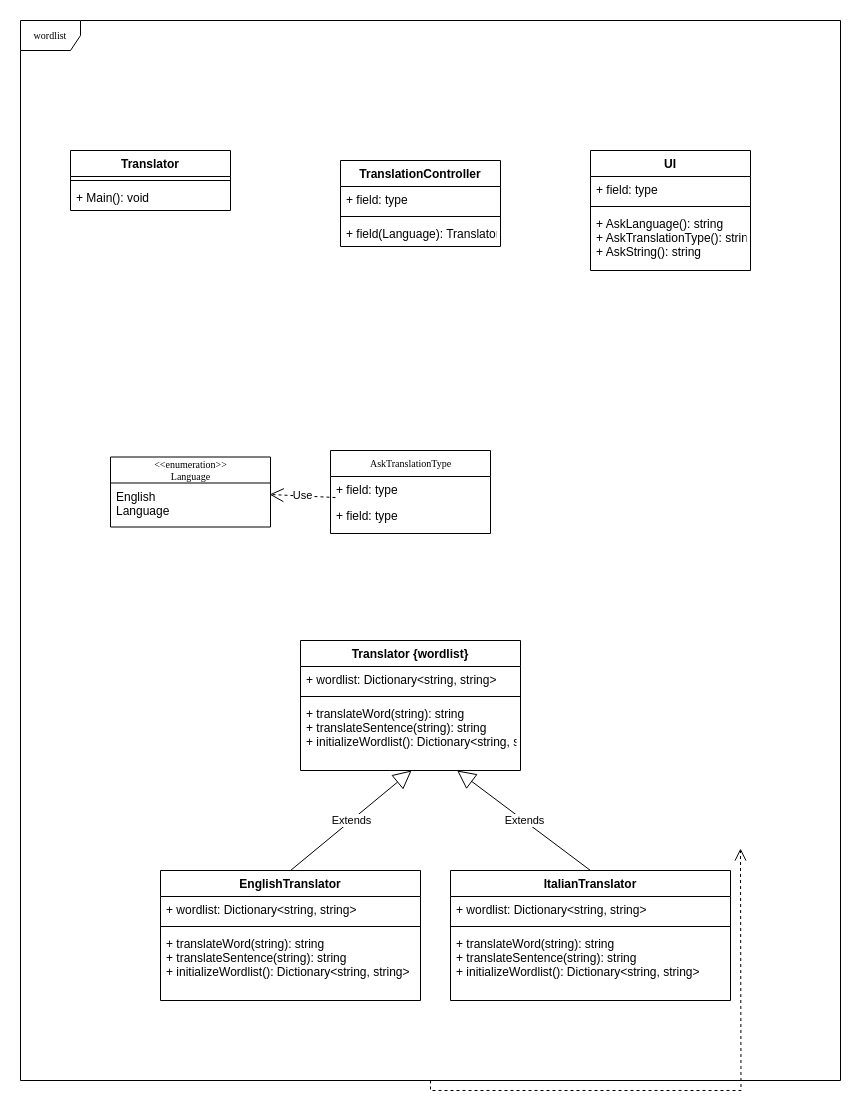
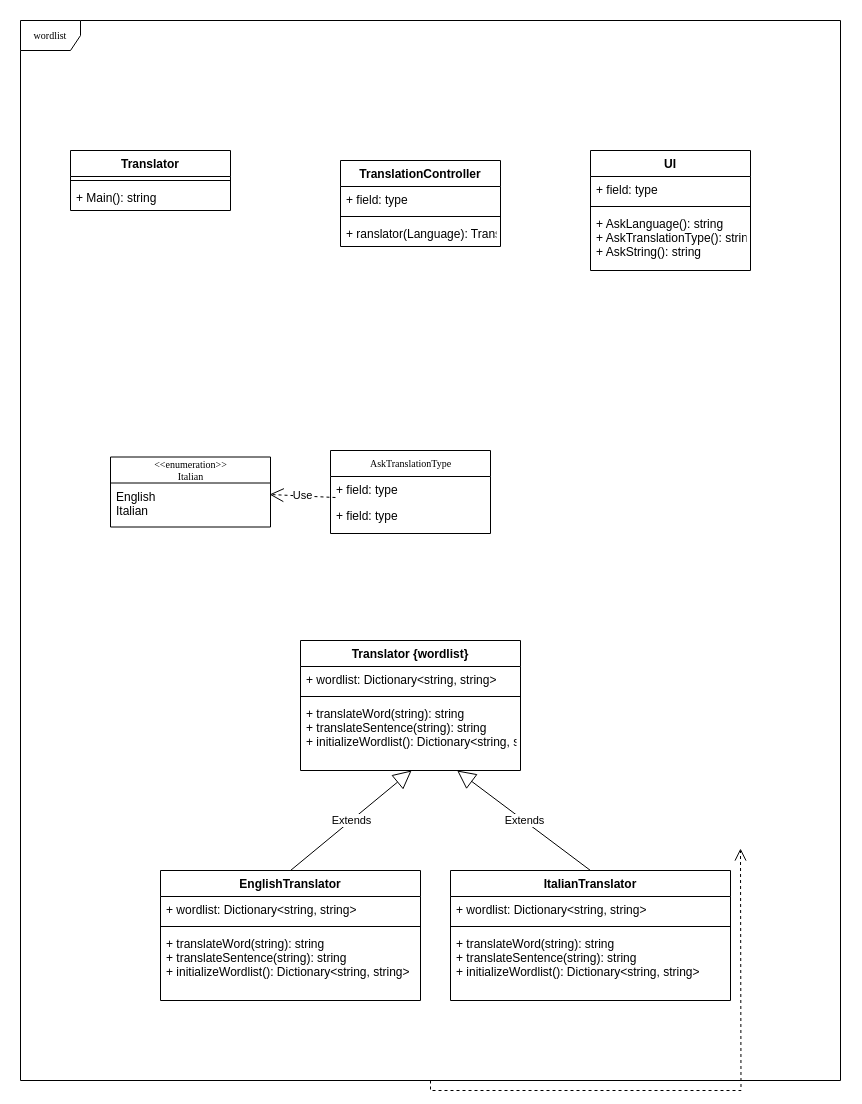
node "+ Main(): void": label "+ Main(): void" -> "+ Main(): string"
node "+ field(Language): Translator": label "+ field(Language): Translator" -> "+ ranslator(Language): Translator"
node "<<enumeration>> Language": label "<<enumeration>> Language" -> "<<enumeration>> Italian"
node "English Language": label "English Language" -> "English Italian"
